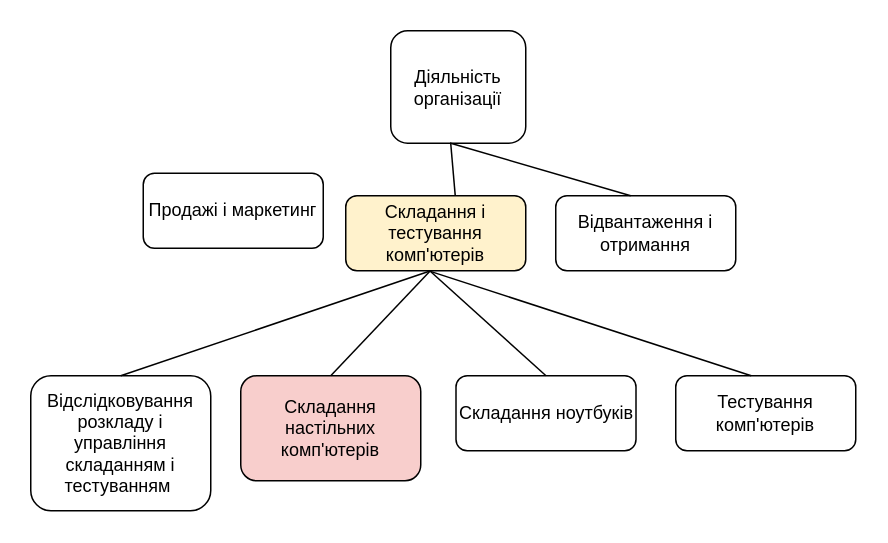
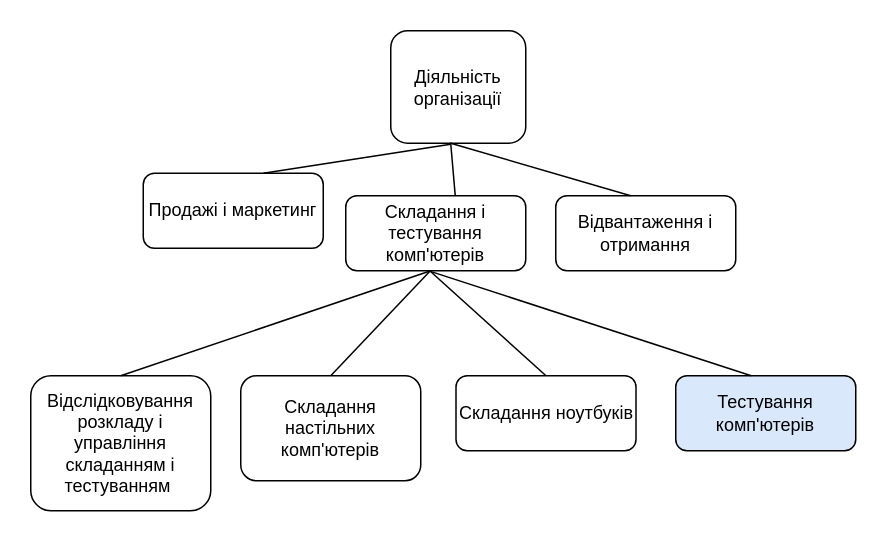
edge "Діяльність організації" -- "Продажі і маркетинг": added
node "Складання і тестування комп'ютерів": fillcolor #fff2cc -> #ffffff
node "Тестування комп'ютерів": fillcolor #ffffff -> #dae8fc
node "Складання настільних комп'ютерів": fillcolor #f8cecc -> #ffffff
